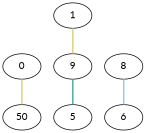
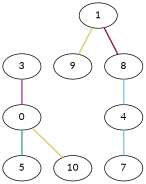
edge "1" -- "8": added
node "3": added
edge "9" -- "5": now "0" -- "5"
node "50": label "50" -> "10"
node "6": label "6" -> "4"
node "7": added
